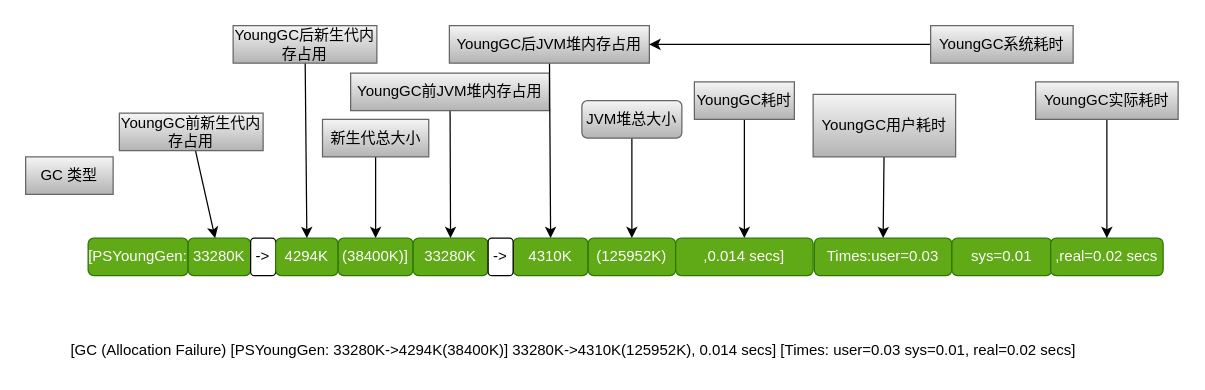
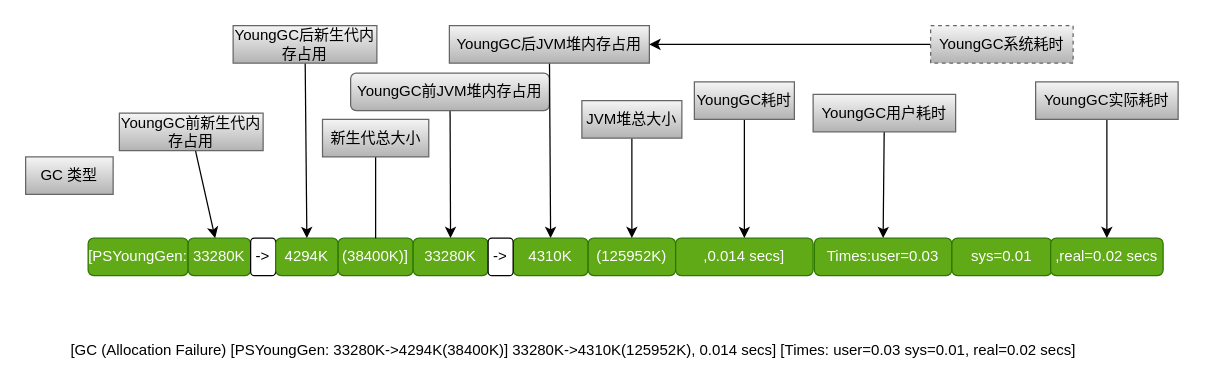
node "YoungGC系统耗时": style solid -> dashed
node "YoungGC前JVM堆内存占用": shape rectangle -> rounded rectangle
node "JVM堆总大小": shape rounded rectangle -> rectangle
node "YoungGC用户耗时": size 143x63 -> 143x38
edge "新生代总大小" -> "(38400K)]": arrowhead classic -> none
